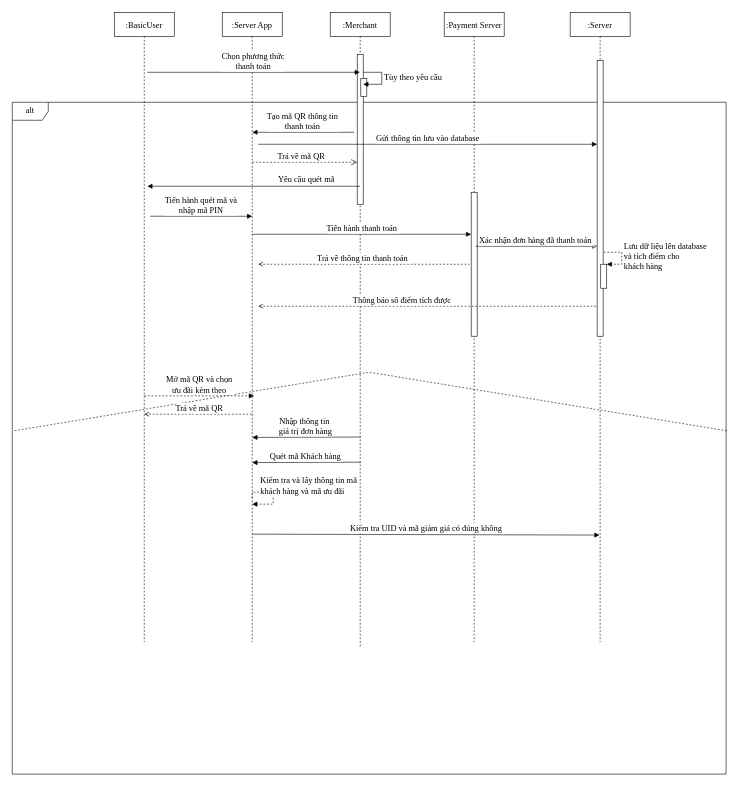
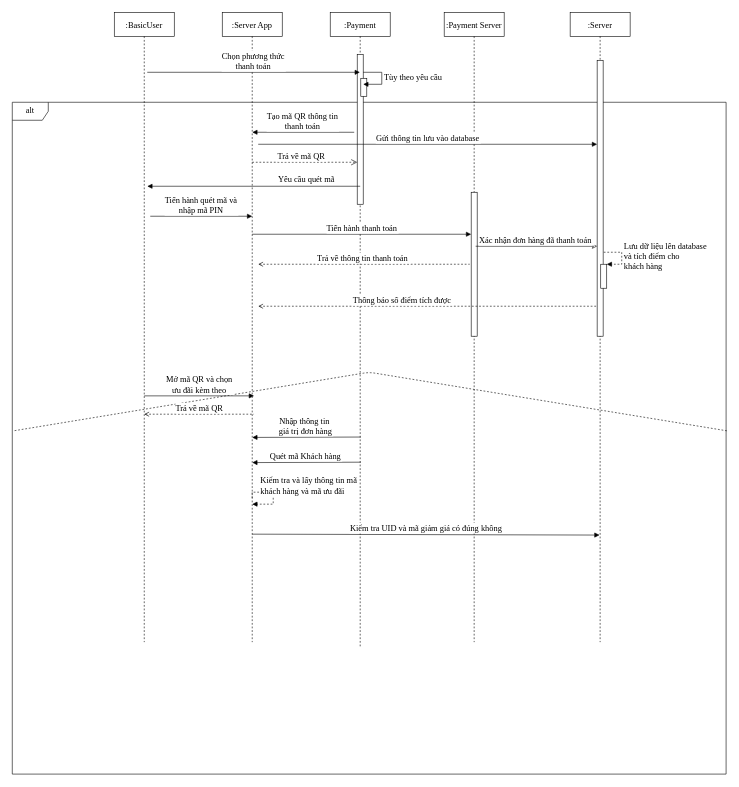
node ":Merchant": label ":Merchant" -> ":Payment"
edge ":BasicUser" -> ":Server App": style dashed -> solid
